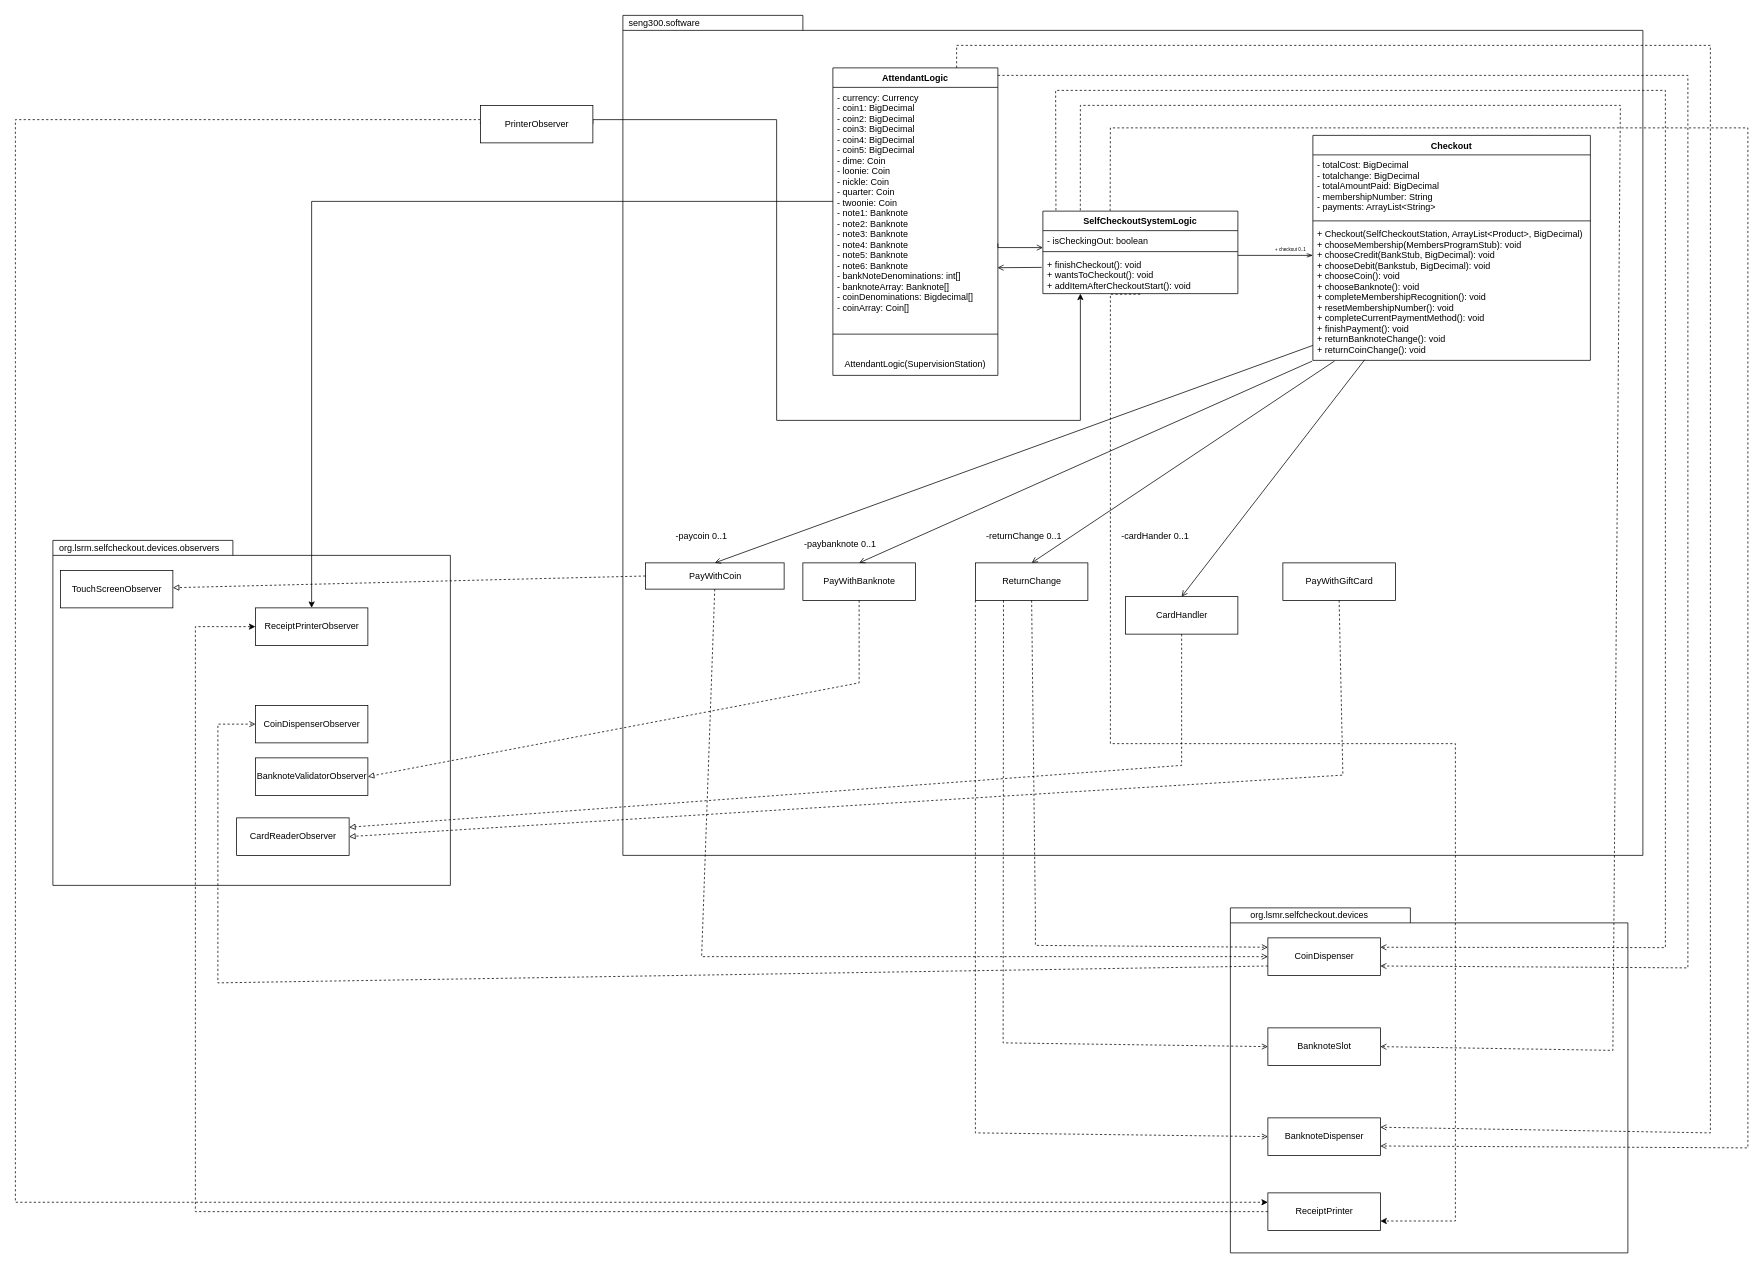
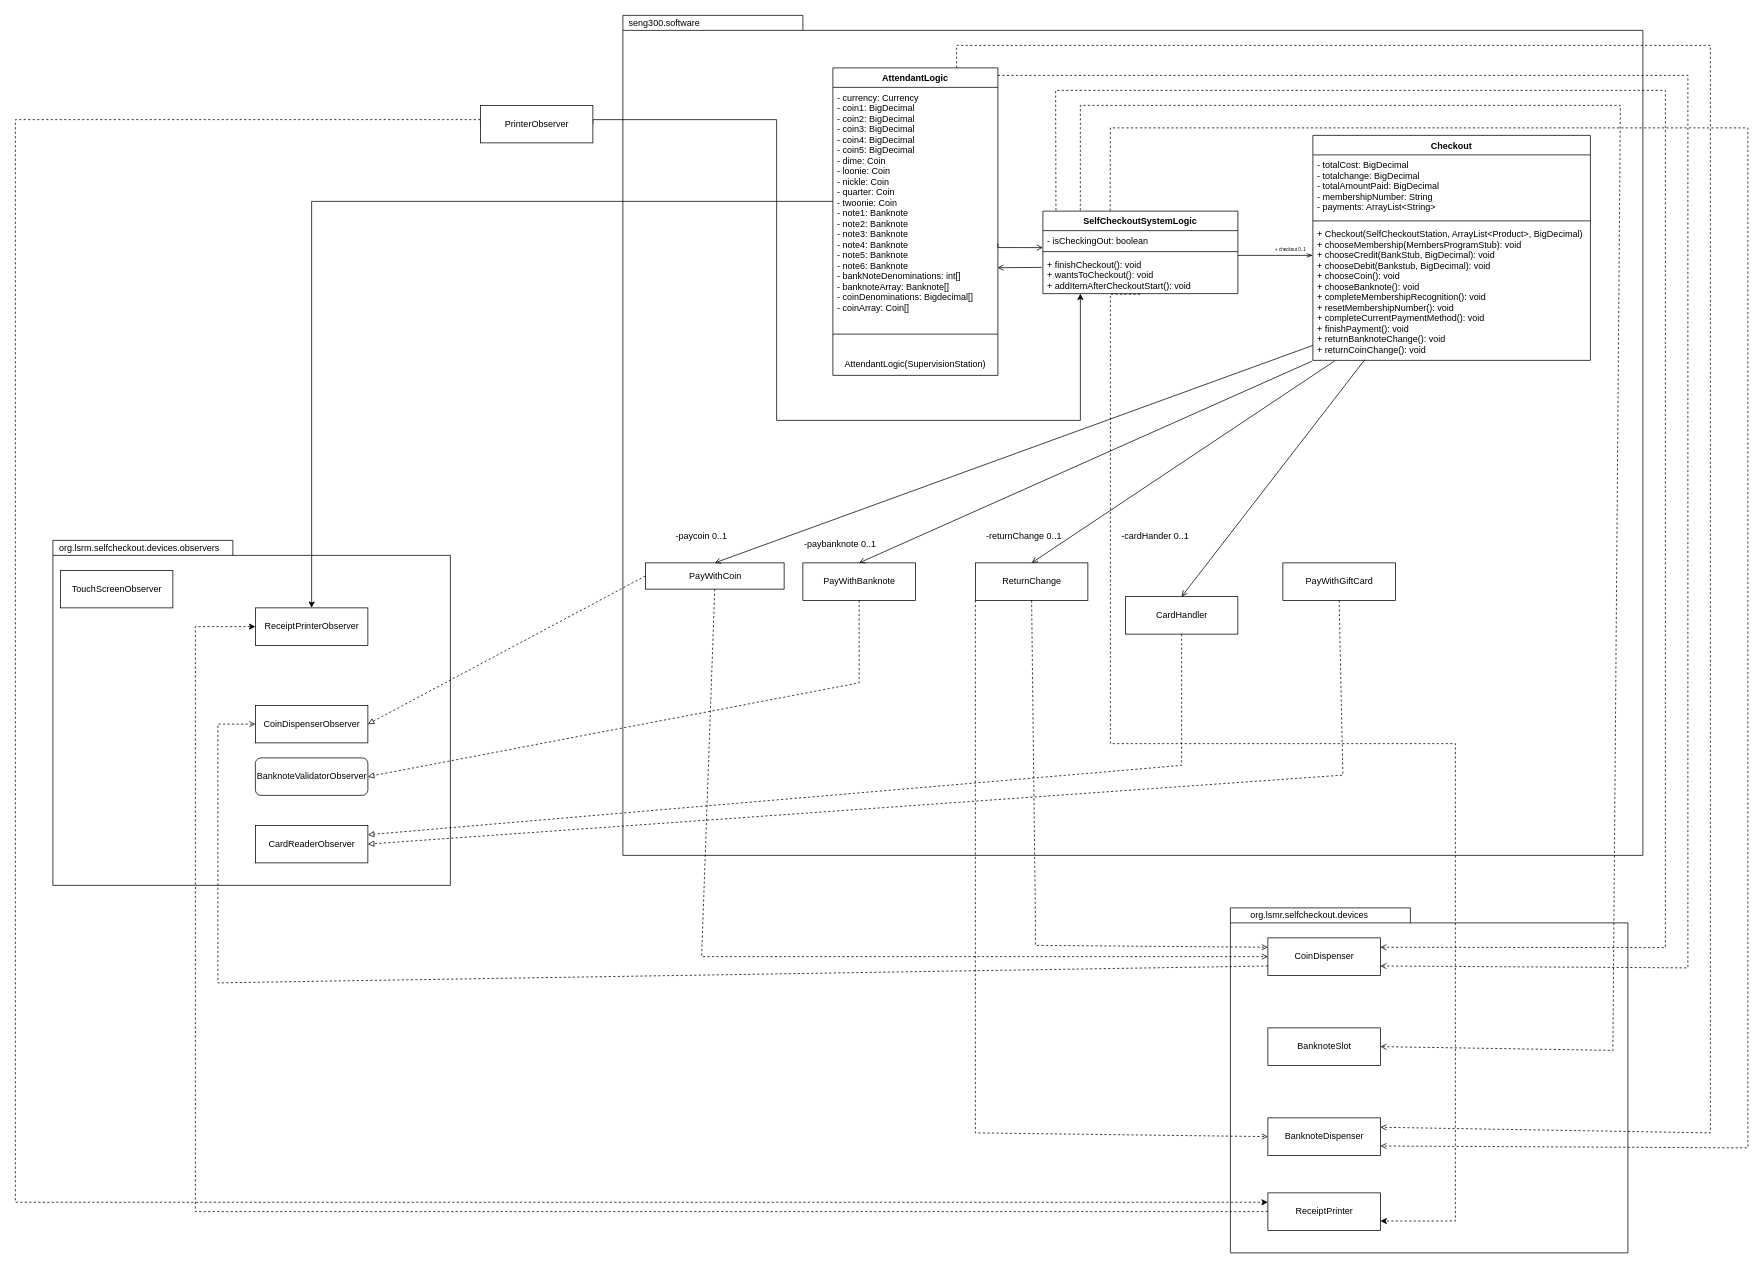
edge "PayWithCoin" -> "TouchScreenObserver": now "PayWithCoin" -> "CoinDispenserObserver"
node "BanknoteValidatorObserver": shape rectangle -> rounded rectangle
node "CardReaderObserver": moved (293, 837) -> (312, 844)
edge "ReturnChange" -> "BanknoteSlot": removed
